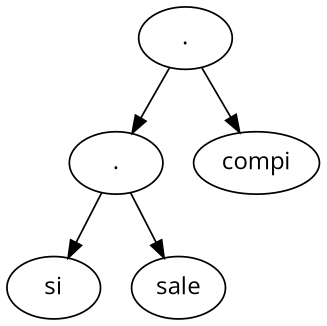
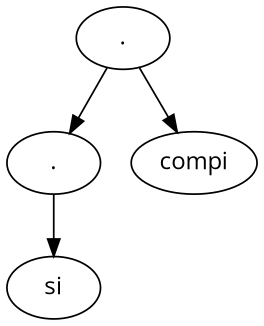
node "sale": removed
